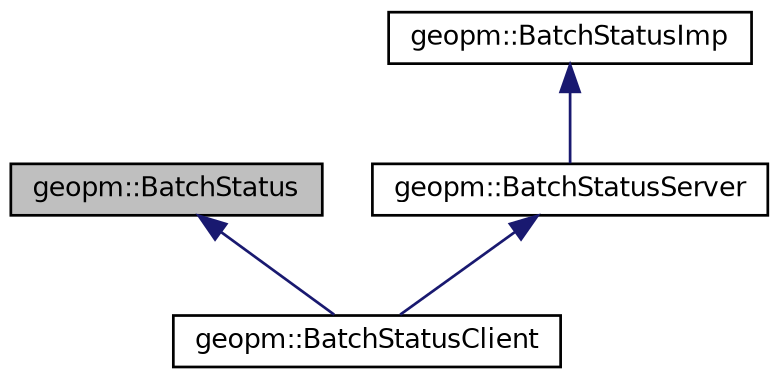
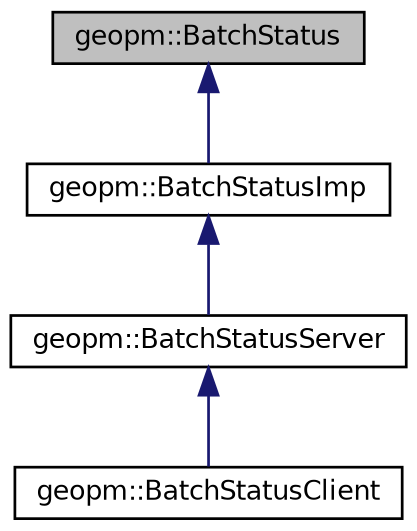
edge "geopm::BatchStatusClient" -> "geopm::BatchStatus": now "geopm::BatchStatusImp" -> "geopm::BatchStatus"
